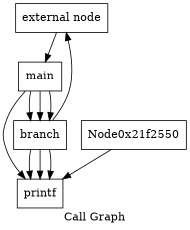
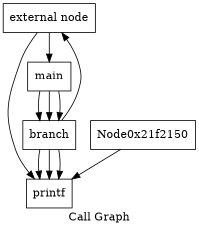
edge "main" -> "printf": now "external node" -> "printf"
node "Node0x21f2550": label "Node0x21f2550" -> "Node0x21f2150"
